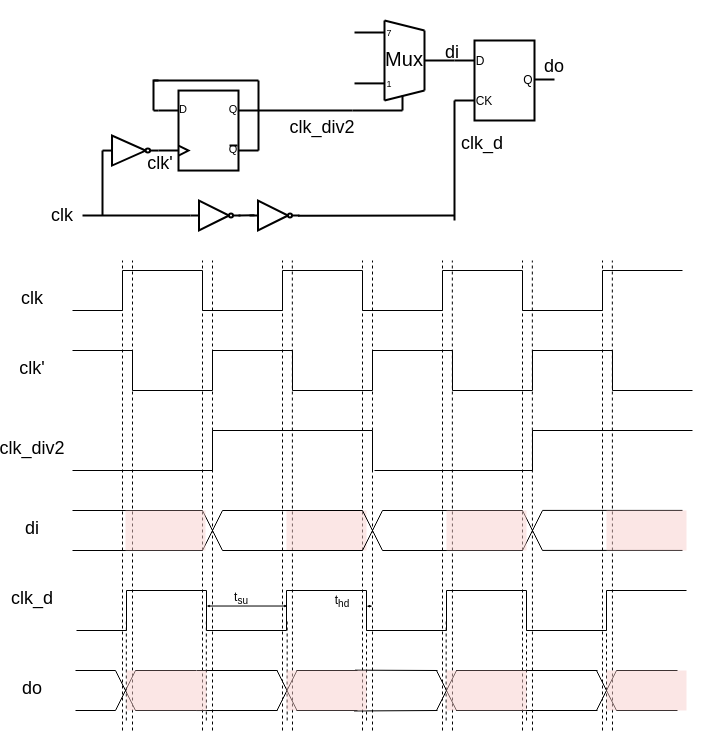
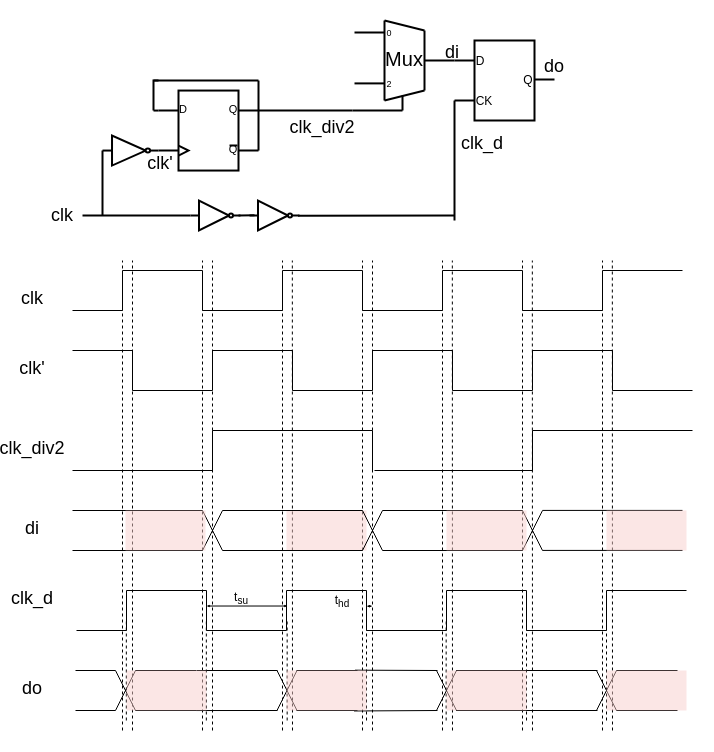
node "7": label "7" -> "0"
node "1": label "1" -> "2"
